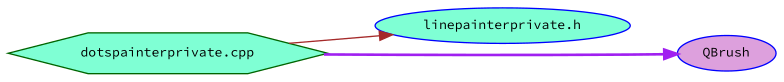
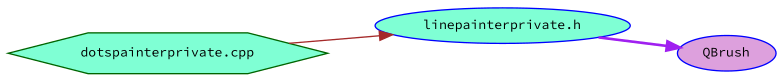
edge "dotspainterprivate.cpp" -> "QBrush": now "linepainterprivate.h" -> "QBrush"
